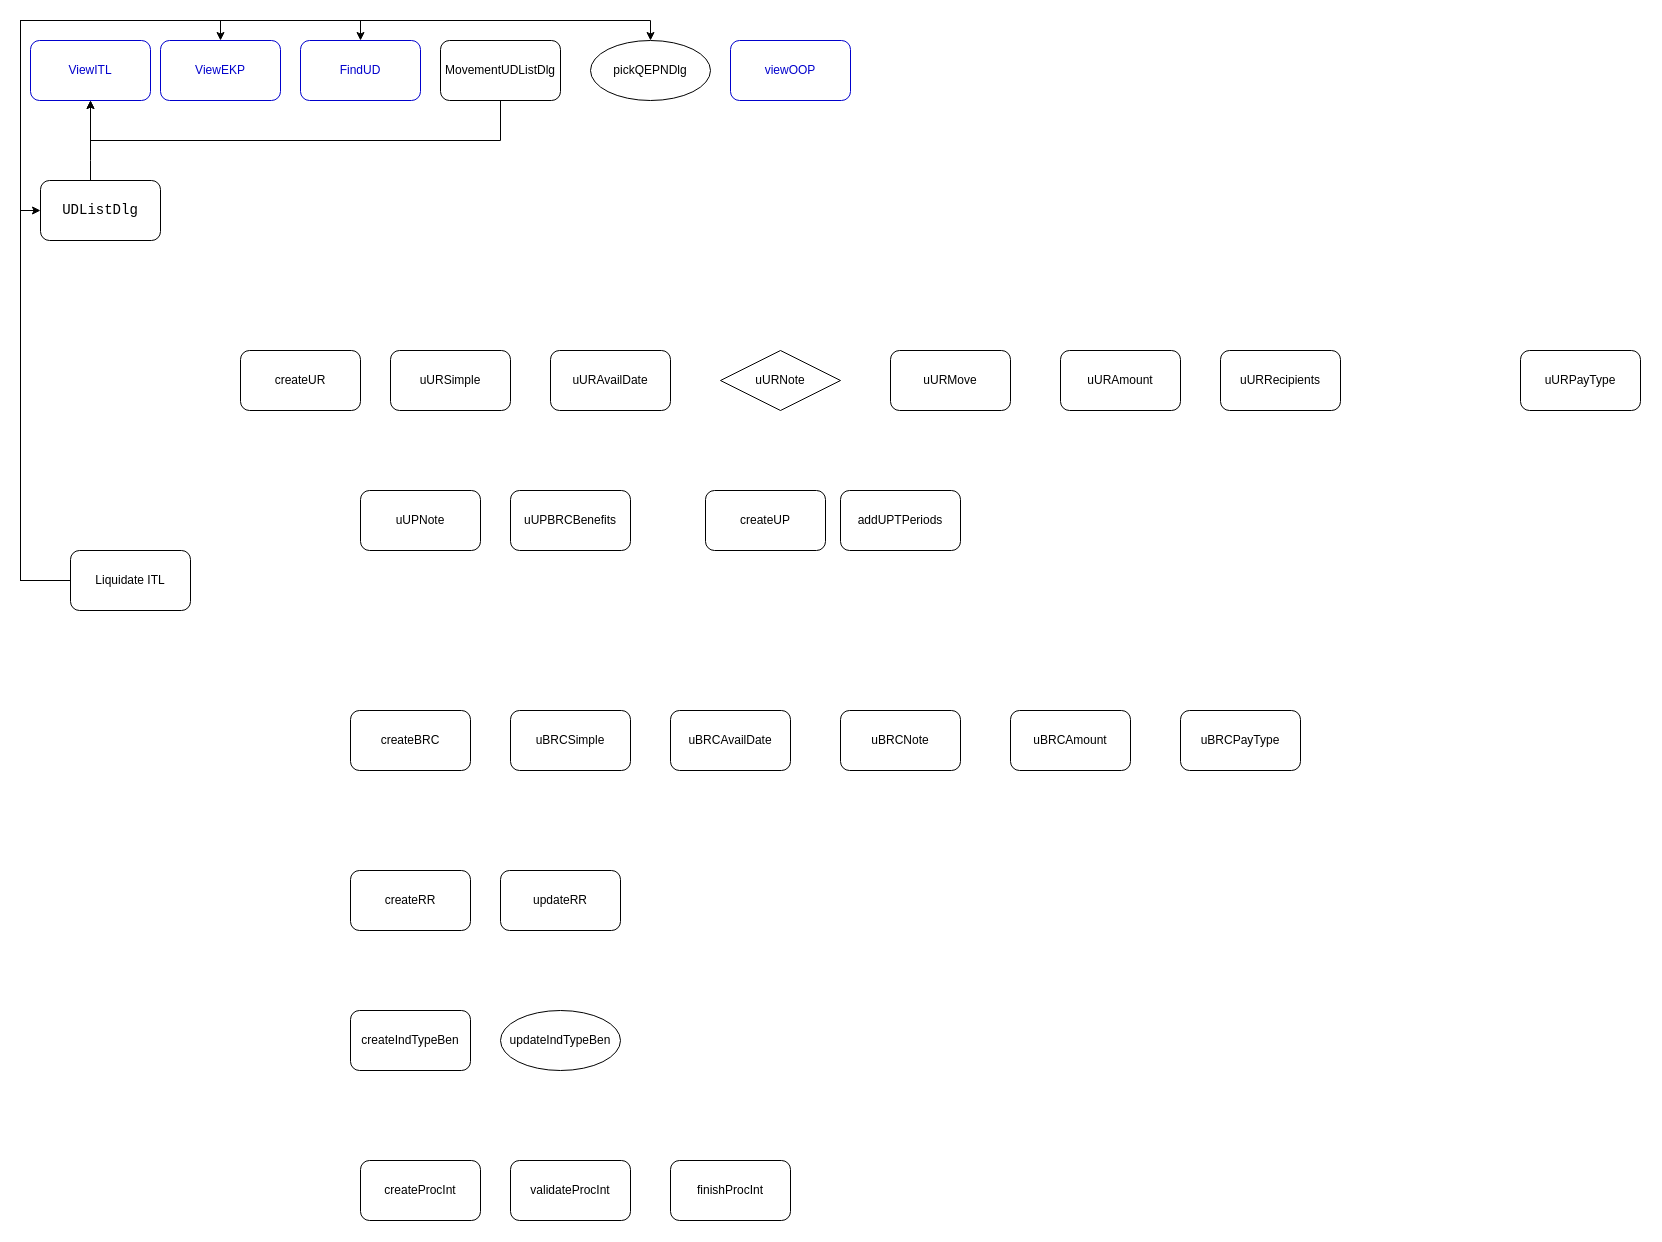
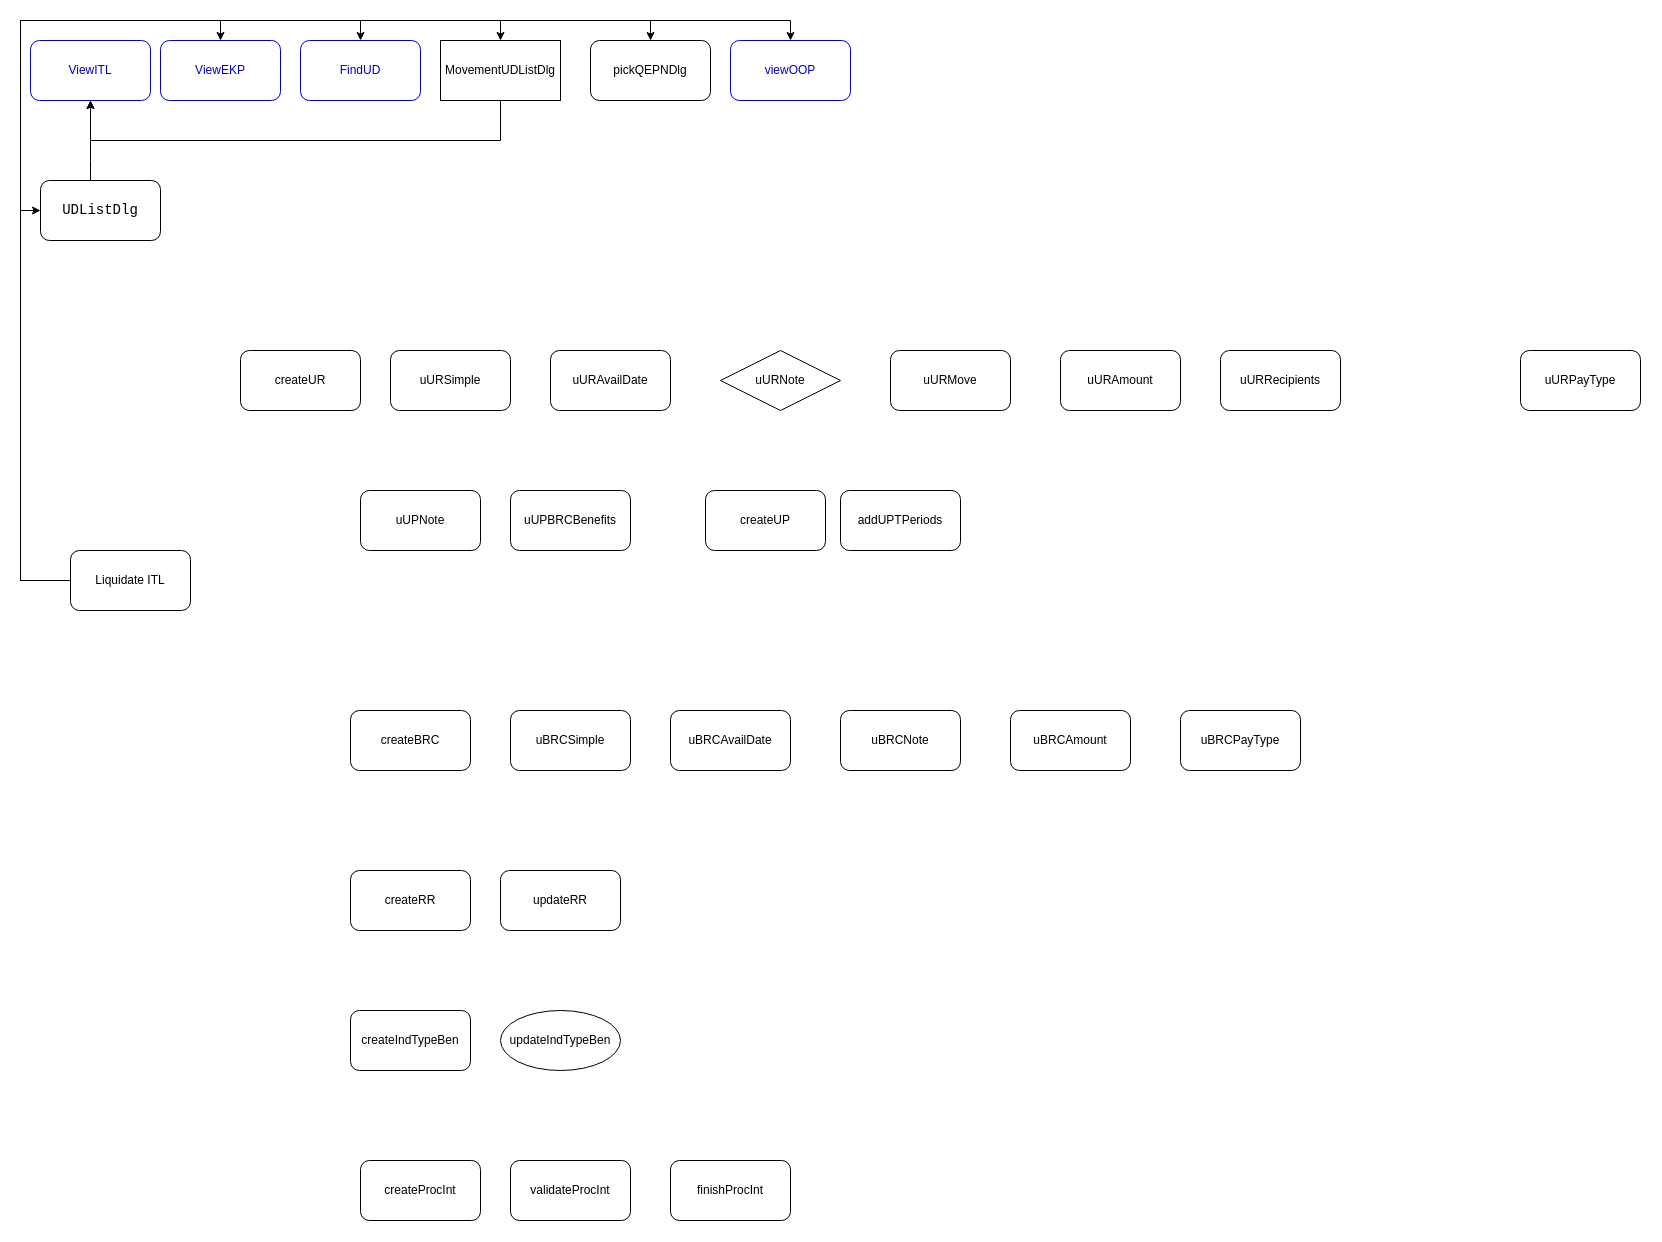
edge "Liquidate ITL" -> "viewOOP": added
edge "Liquidate ITL" -> "MovementUDListDlg": added
node "MovementUDListDlg": shape rounded rectangle -> rectangle
node "pickQEPNDlg": shape ellipse -> rounded rectangle
